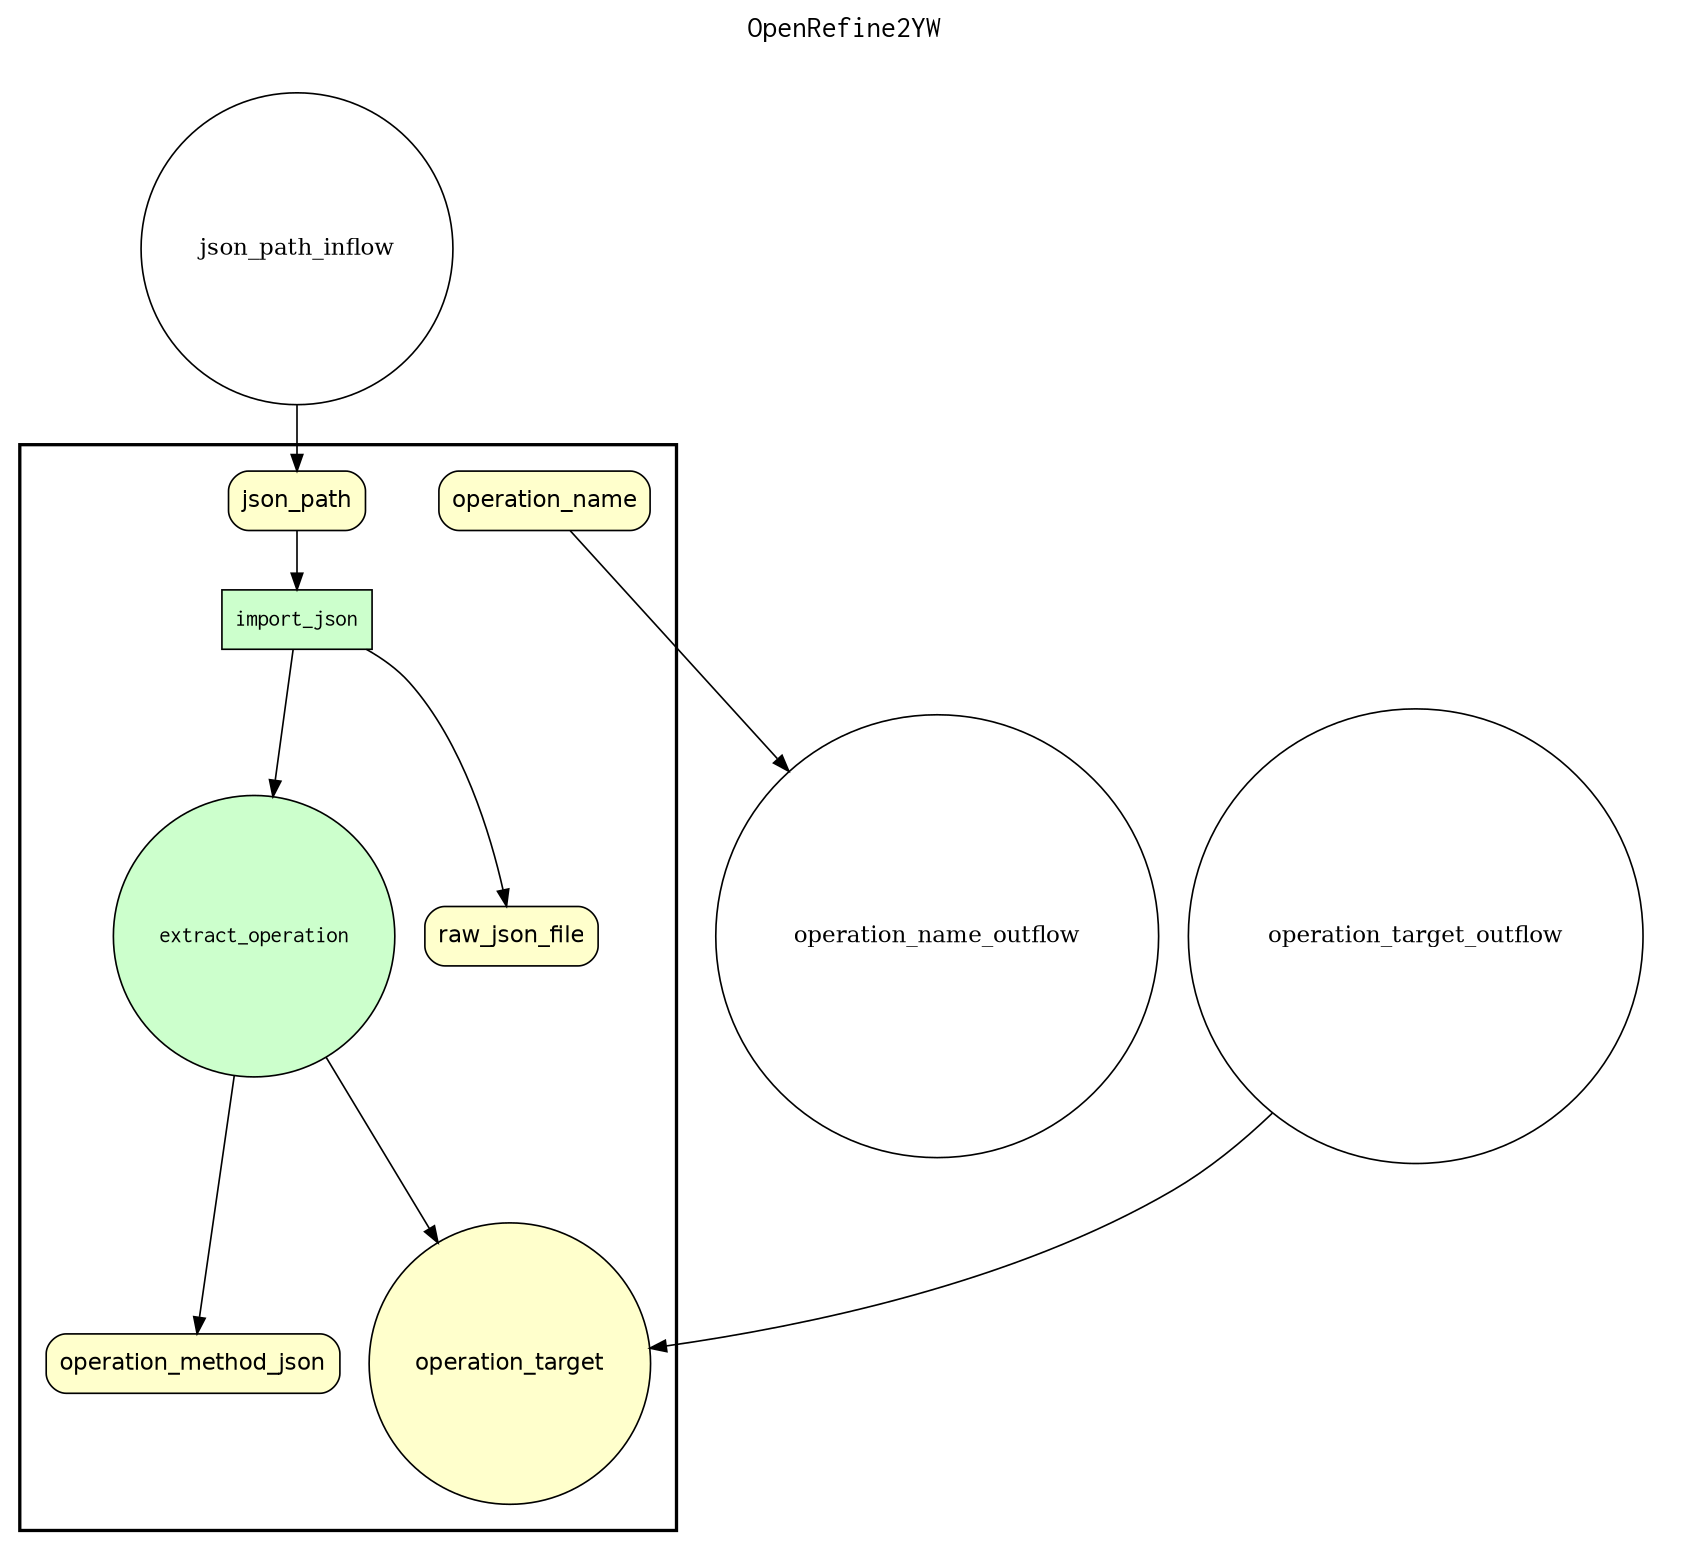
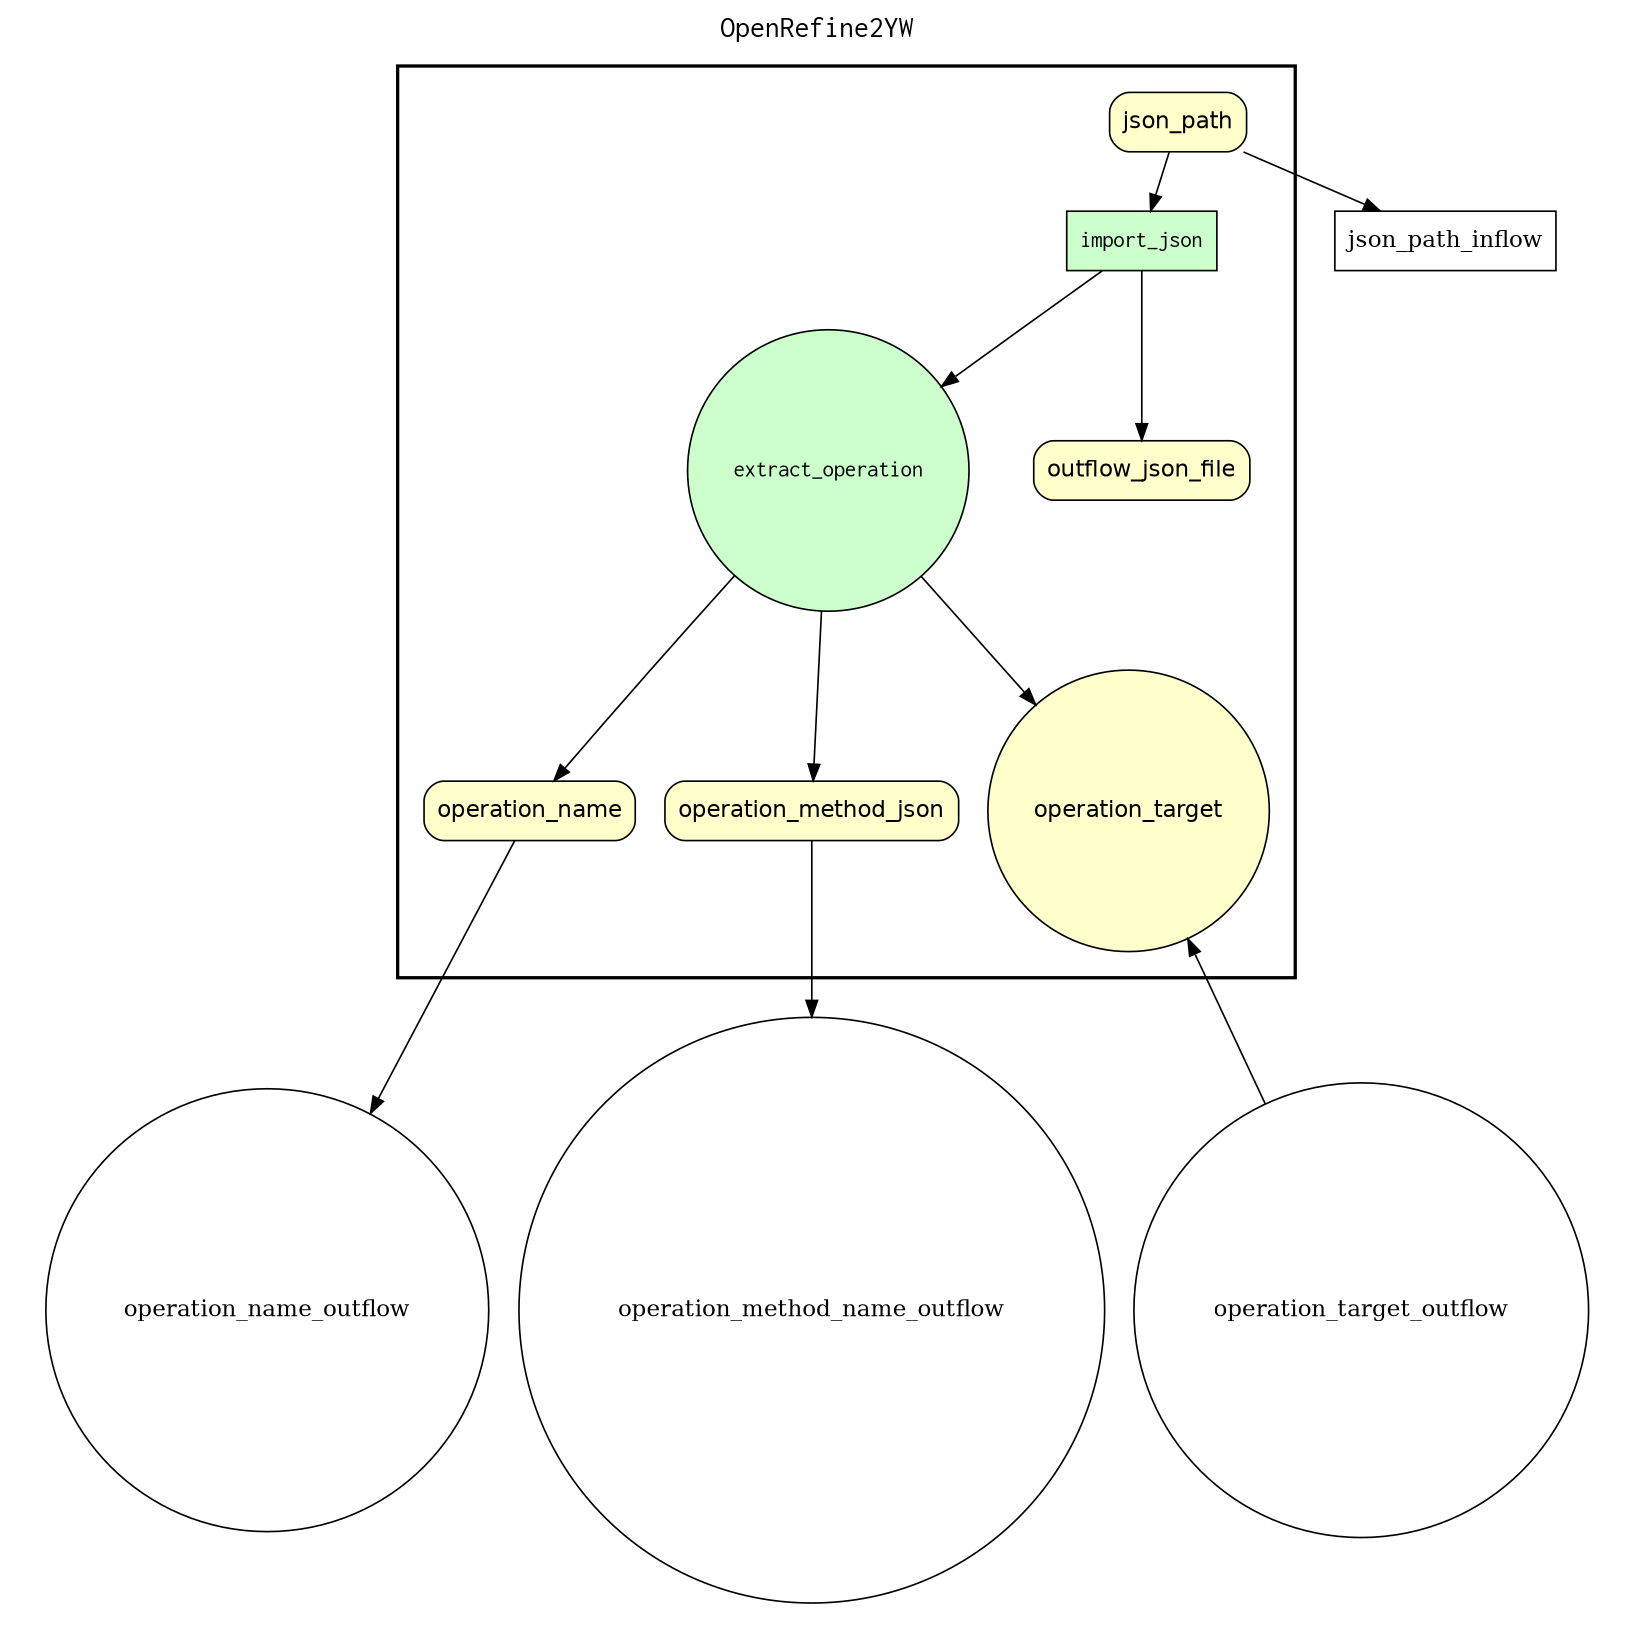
node "json_path_inflow": shape circle -> box
edge "json_path_inflow" -> "json_path": reversed
edge "extract_operation" -> "operation_name": added
node "raw_json_file": label "raw_json_file" -> "outflow_json_file"
node "operation_method_name_outflow": added
